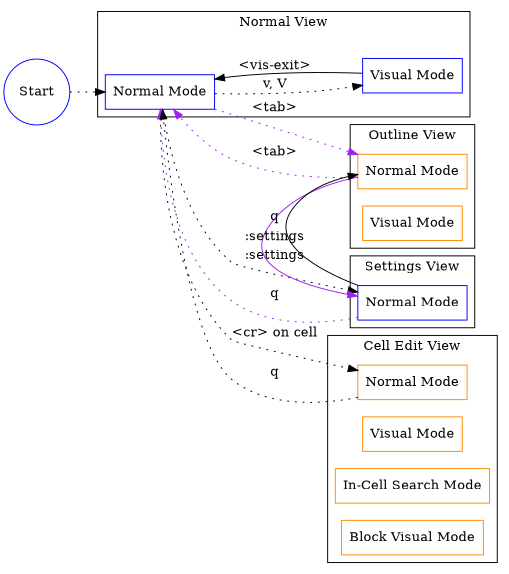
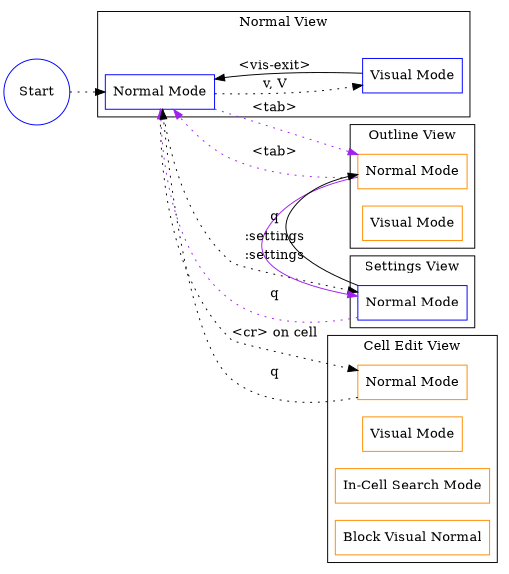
node "Block Visual Mode": label "Block Visual Mode" -> "Block Visual Normal"
